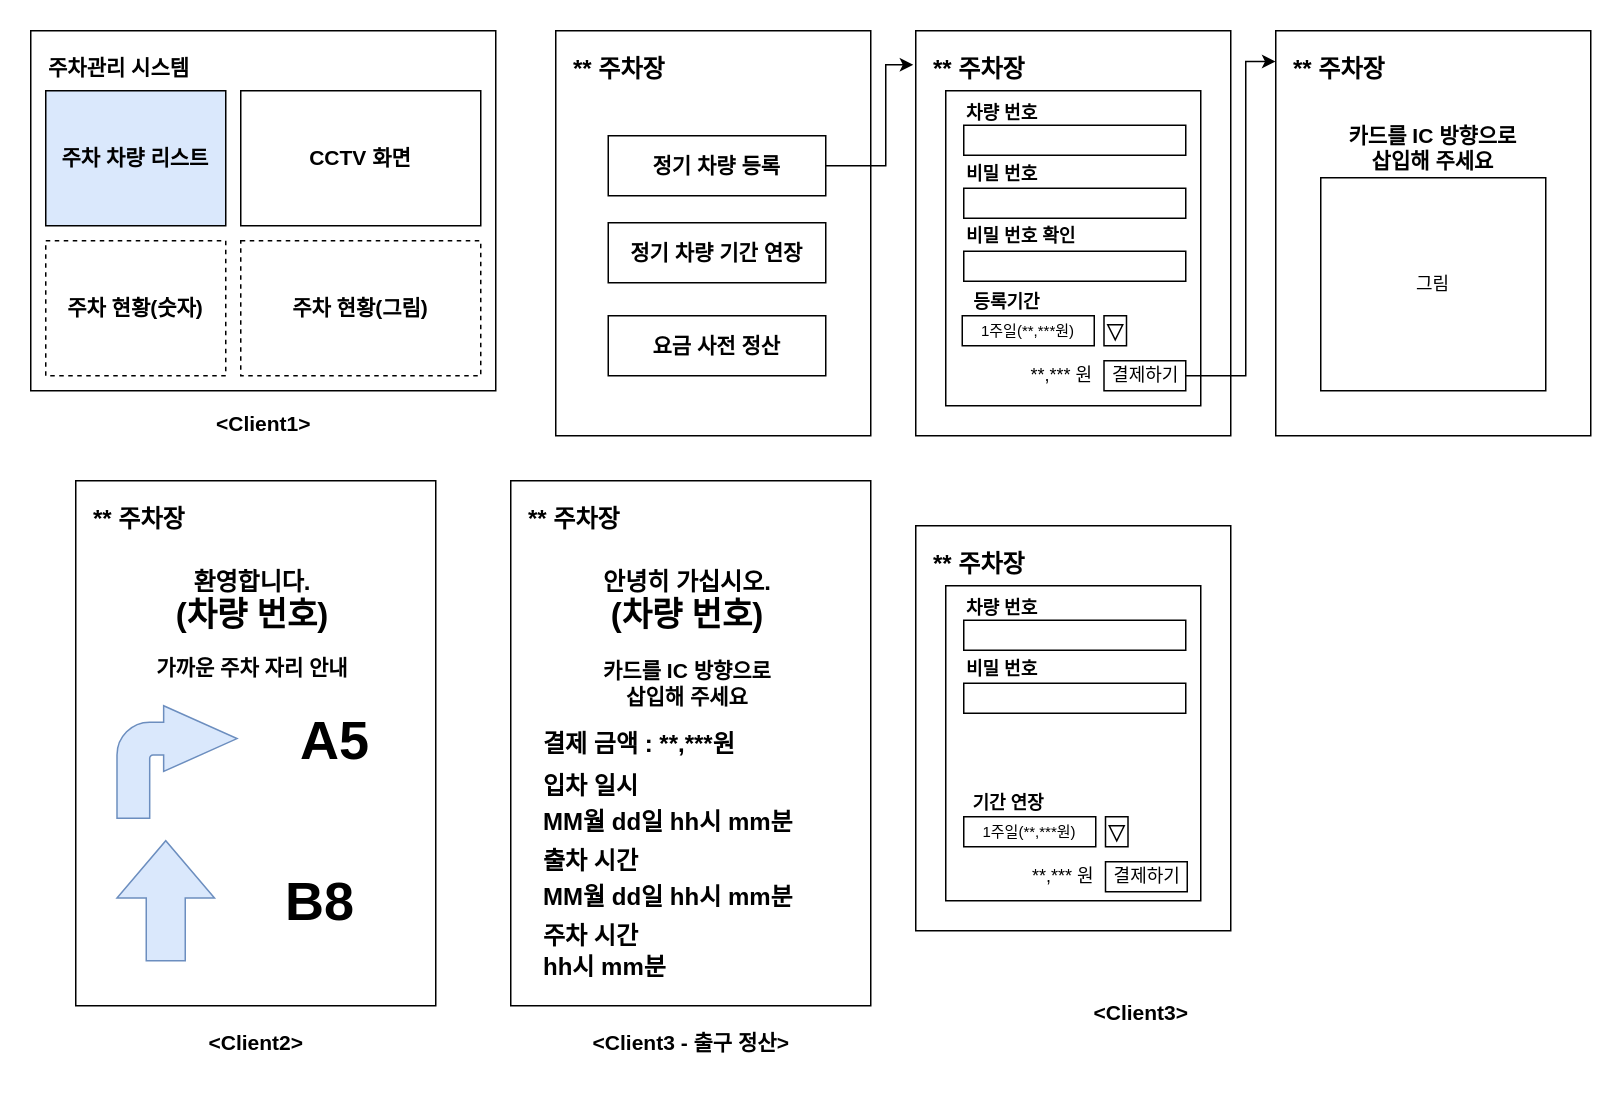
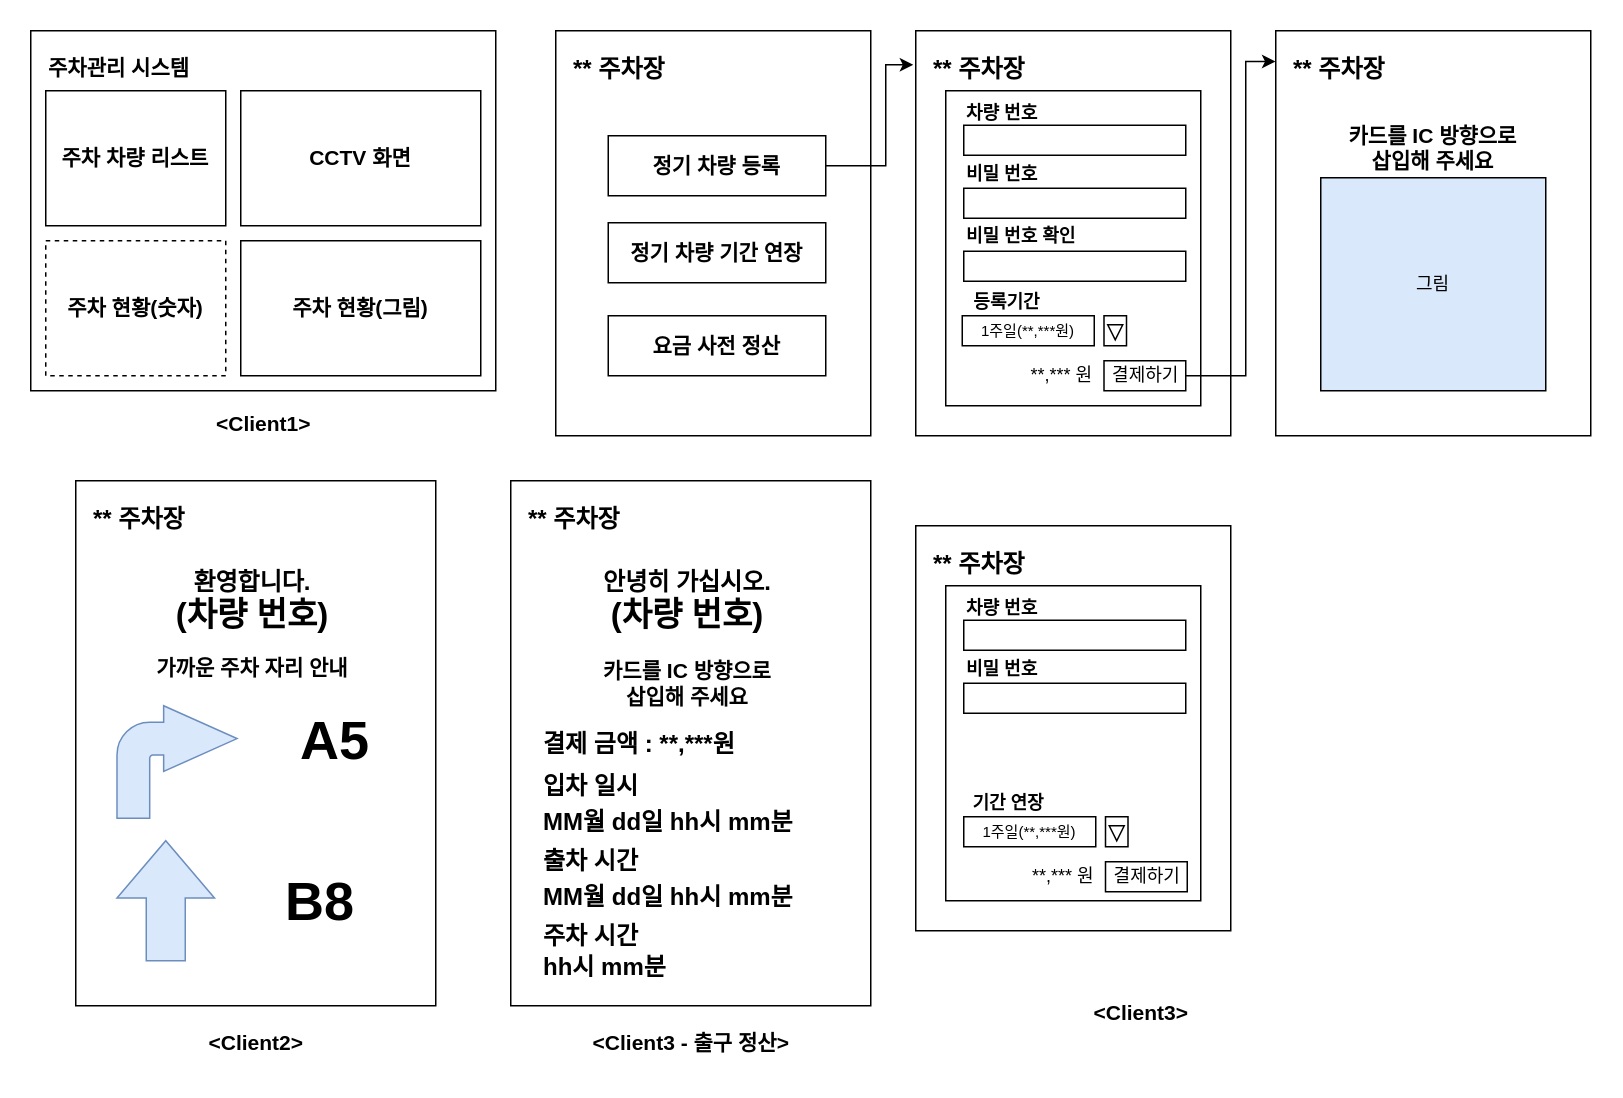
node "주차 차량 리스트": fillcolor #dae8fc -> #ffffff
node "그림": fillcolor #ffffff -> #dae8fc
node "주차 현황(그림)": style dashed -> solid
